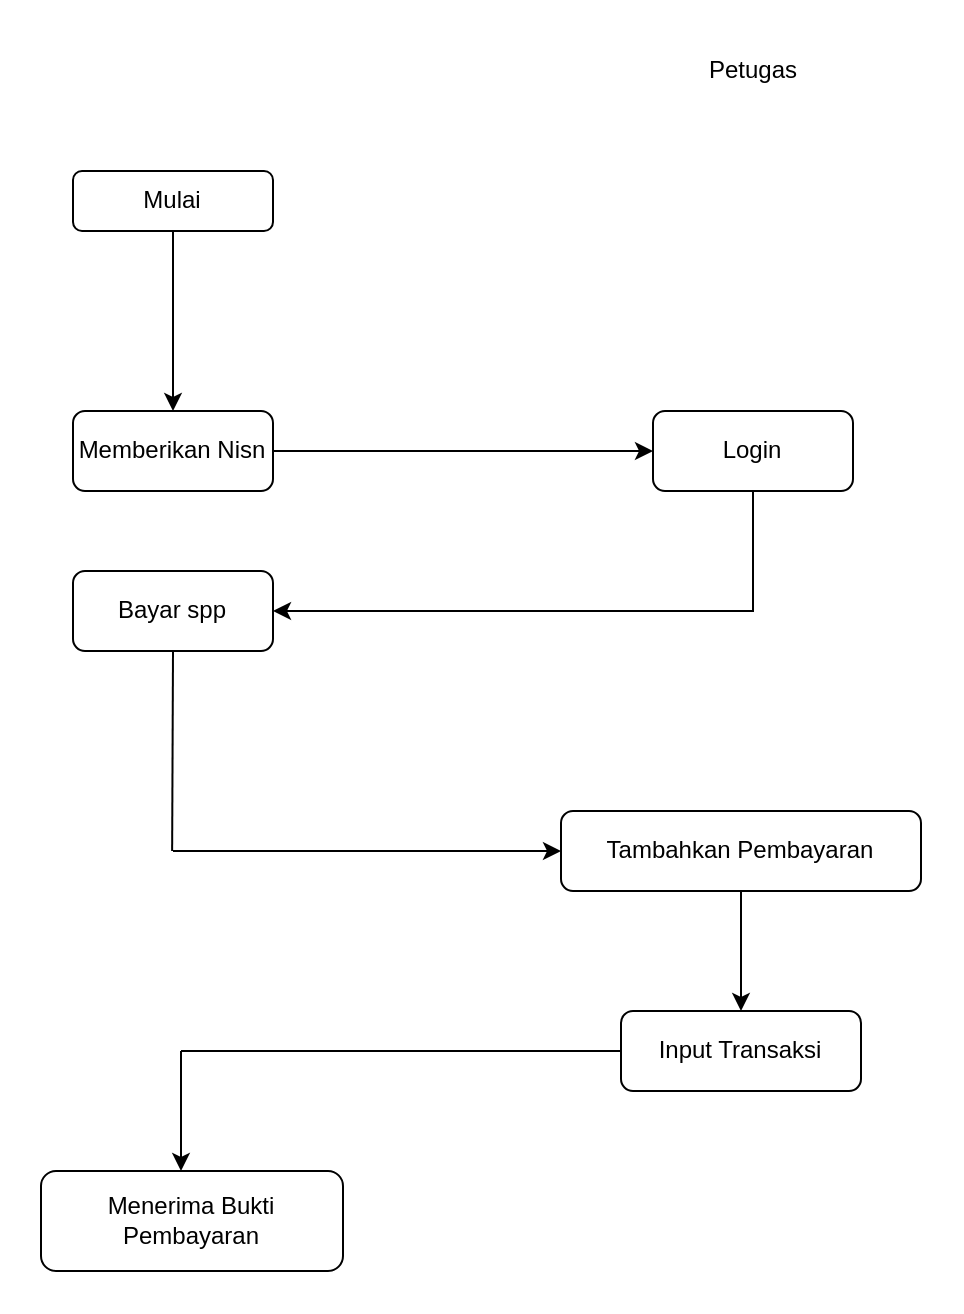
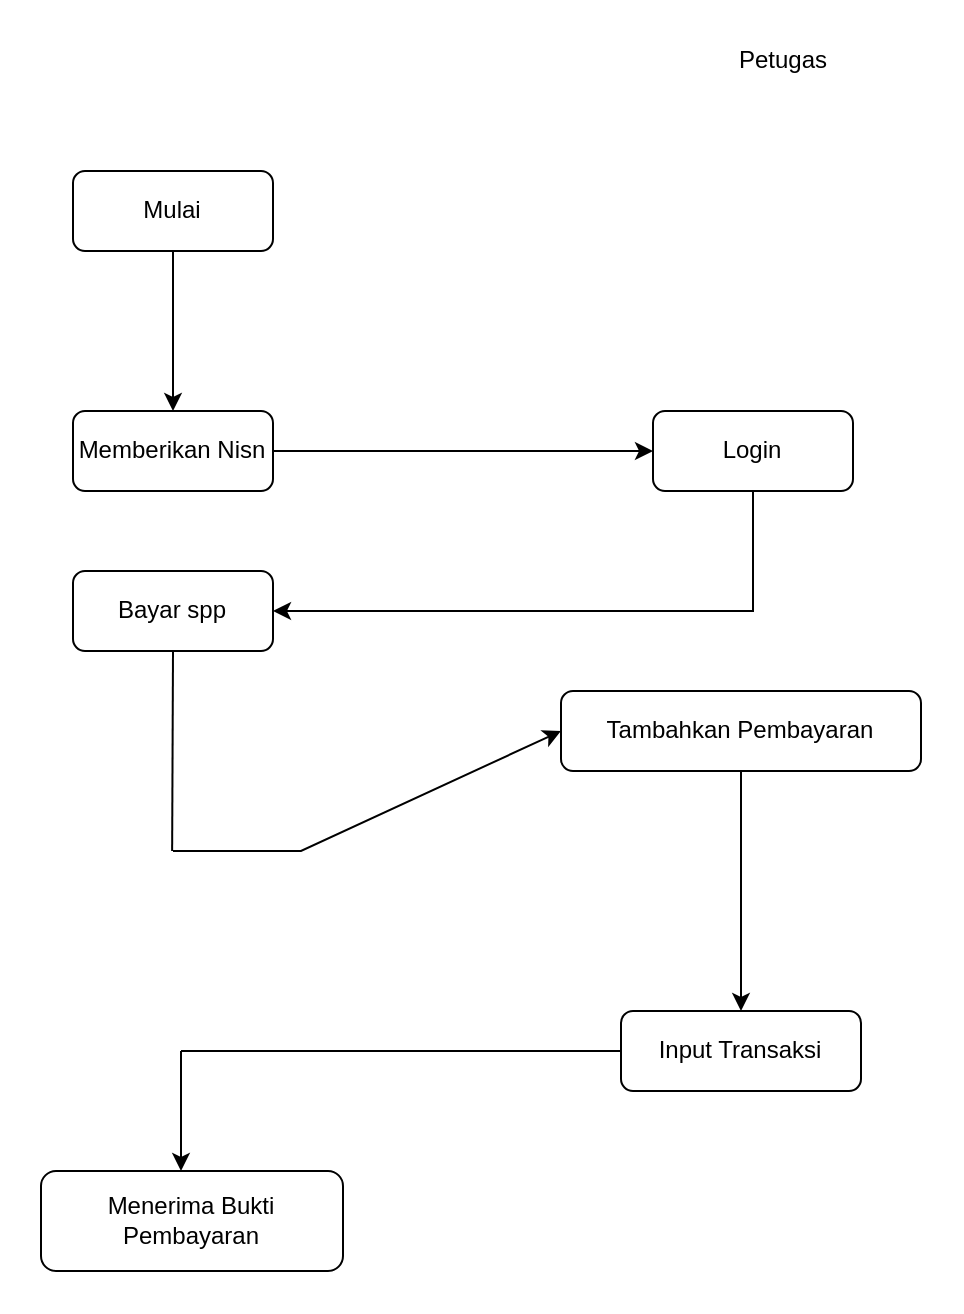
node "Petugas": moved (753, 71) -> (783, 61)
node "Mulai": size 200x60 -> 200x80
node "Tambahkan Pembayaran": moved (741, 851) -> (741, 731)
